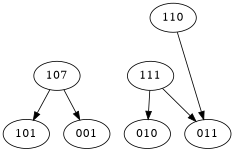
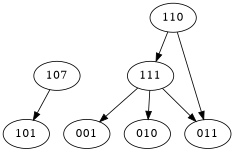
edge "110" -> "111": added
edge "107" -> "001": now "111" -> "001"
